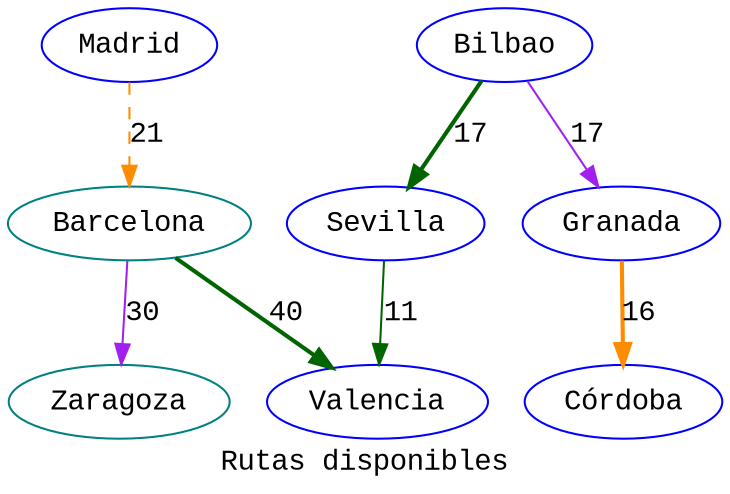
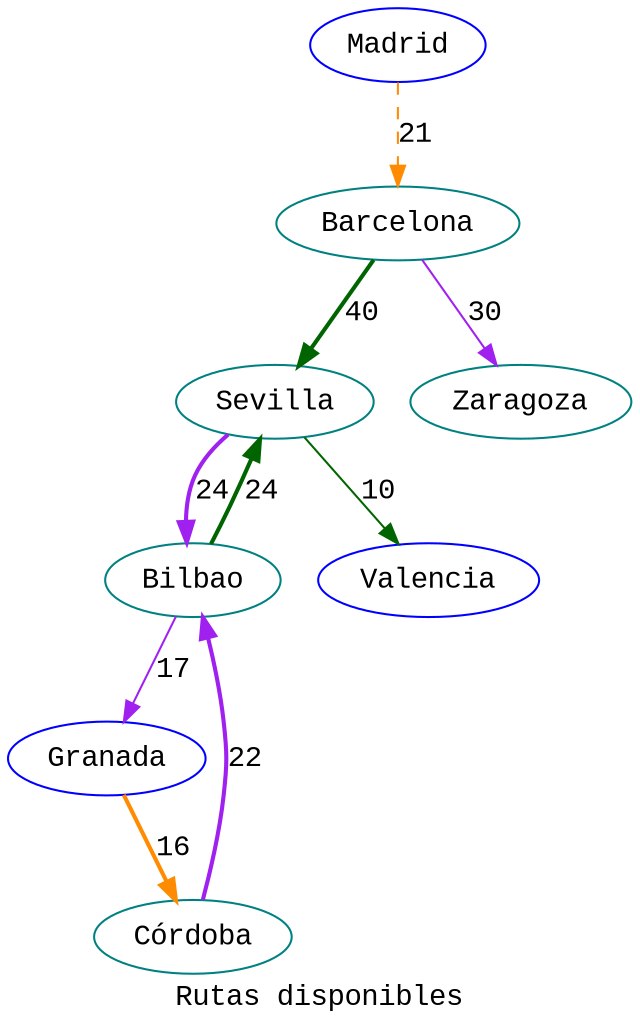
node "Bilbao": color blue -> teal
edge "Bilbao" -> "Sevilla": label "17" -> "24"
node "Sevilla": color blue -> teal
edge "Barcelona" -> "Valencia": now "Barcelona" -> "Sevilla"
edge "Sevilla" -> "Valencia": label "11" -> "10"
node "Córdoba": color blue -> teal
edge "Sevilla" -> "Bilbao": added, label "24"
edge "Córdoba" -> "Bilbao": added, label "22"
